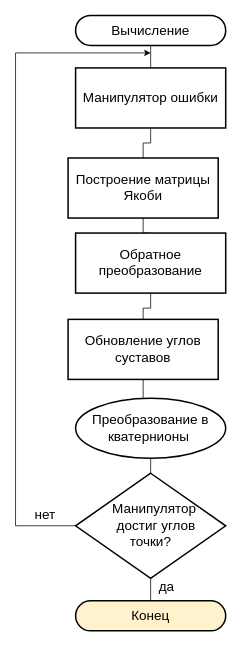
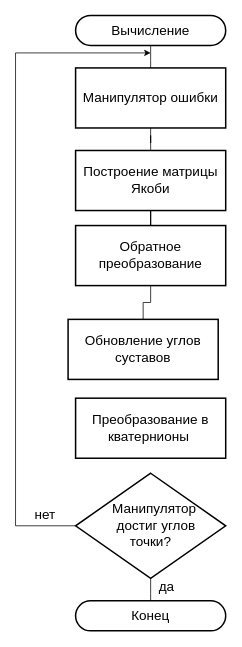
node "Построение матрицы Якоби": moved (143, 188) -> (150, 180)
node "Обратное преобразование": moved (150, 263) -> (150, 255)
edge "Обновление углов суставов" -- "Манипулятор достиг углов точки?": removed
node "Преобразование в кватернионы": shape ellipse -> rectangle
node "Конец": fillcolor #fff2cc -> #ffffff
